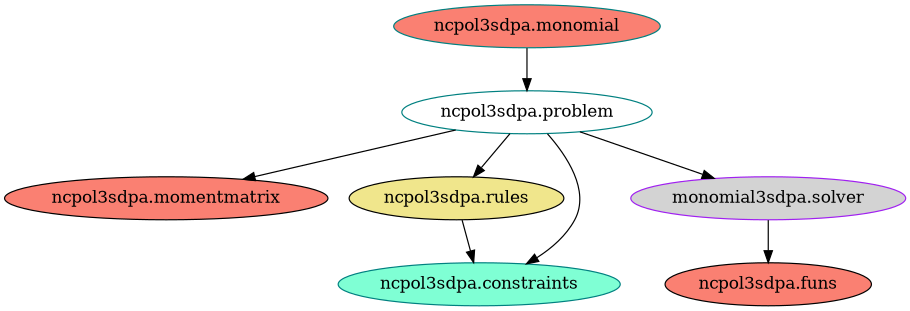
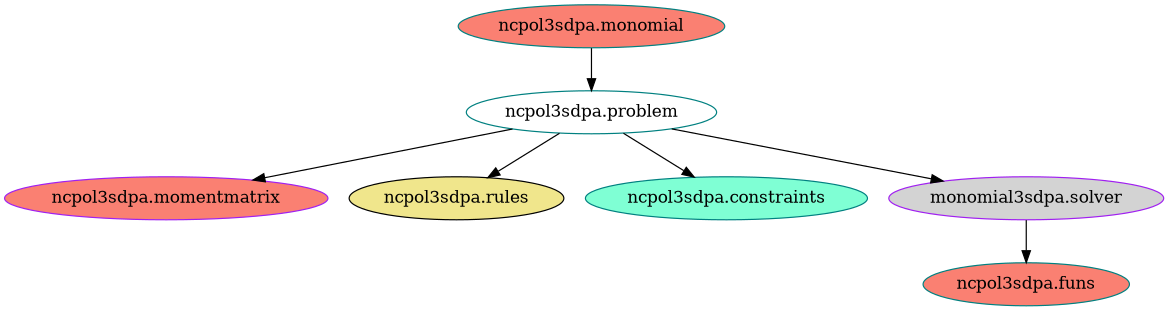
node "ncpol3sdpa.momentmatrix": color black -> purple
edge "ncpol3sdpa.rules" -> "ncpol3sdpa.constraints": removed
node "ncpol3sdpa.funs": color black -> teal
